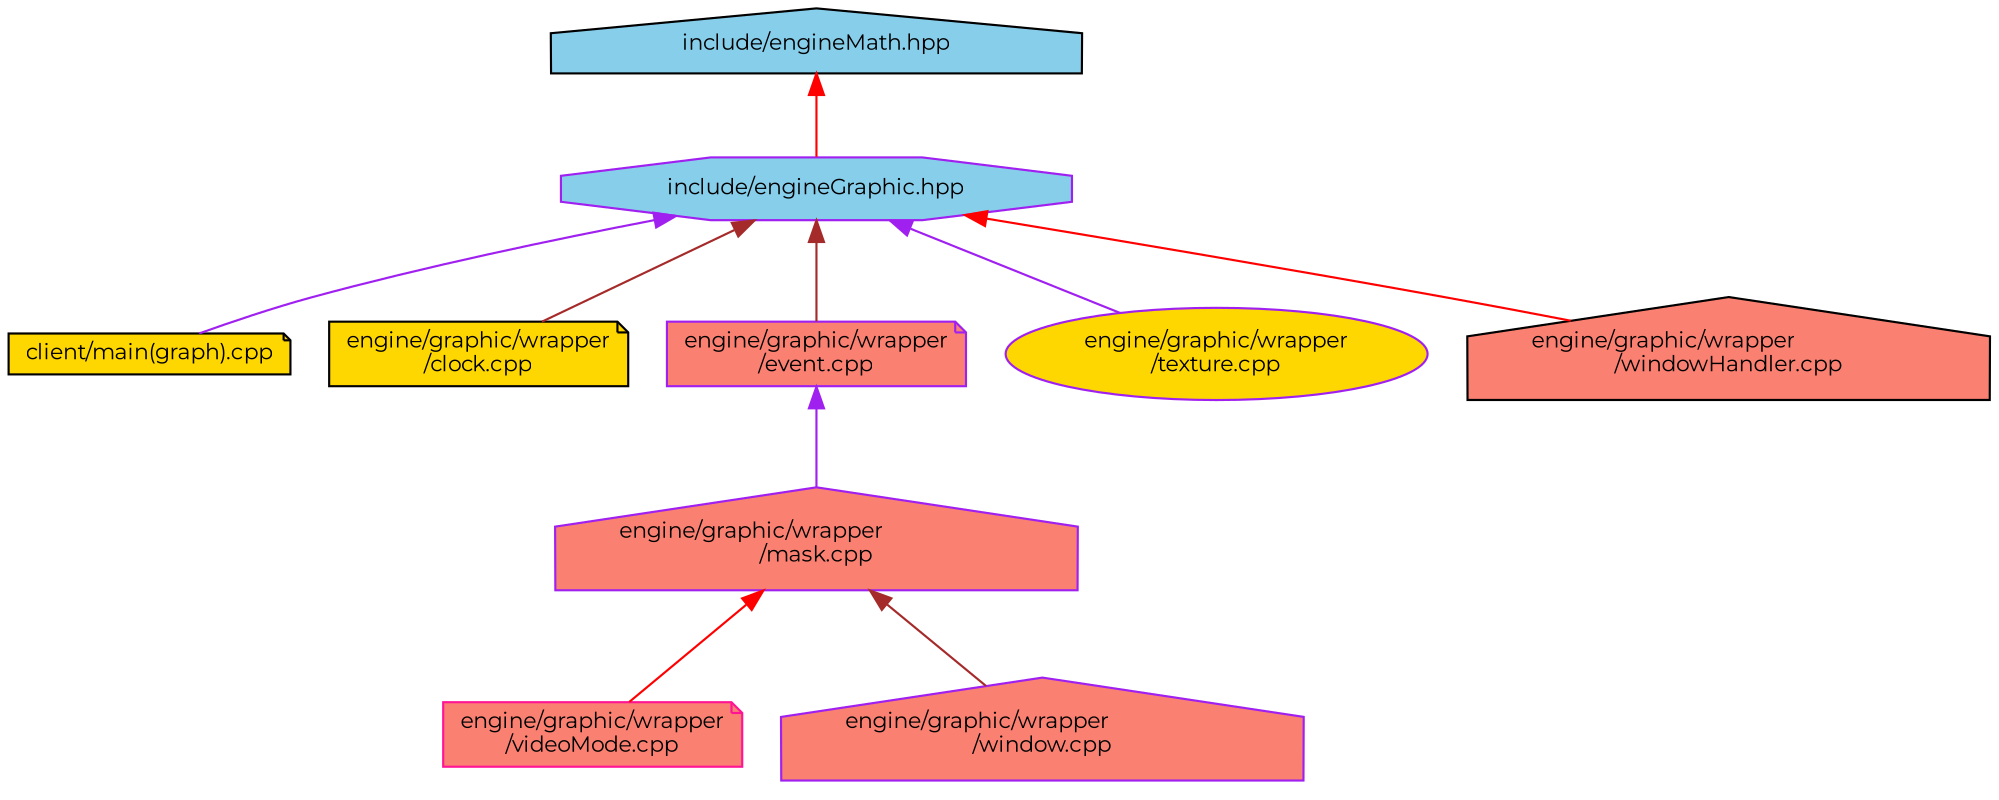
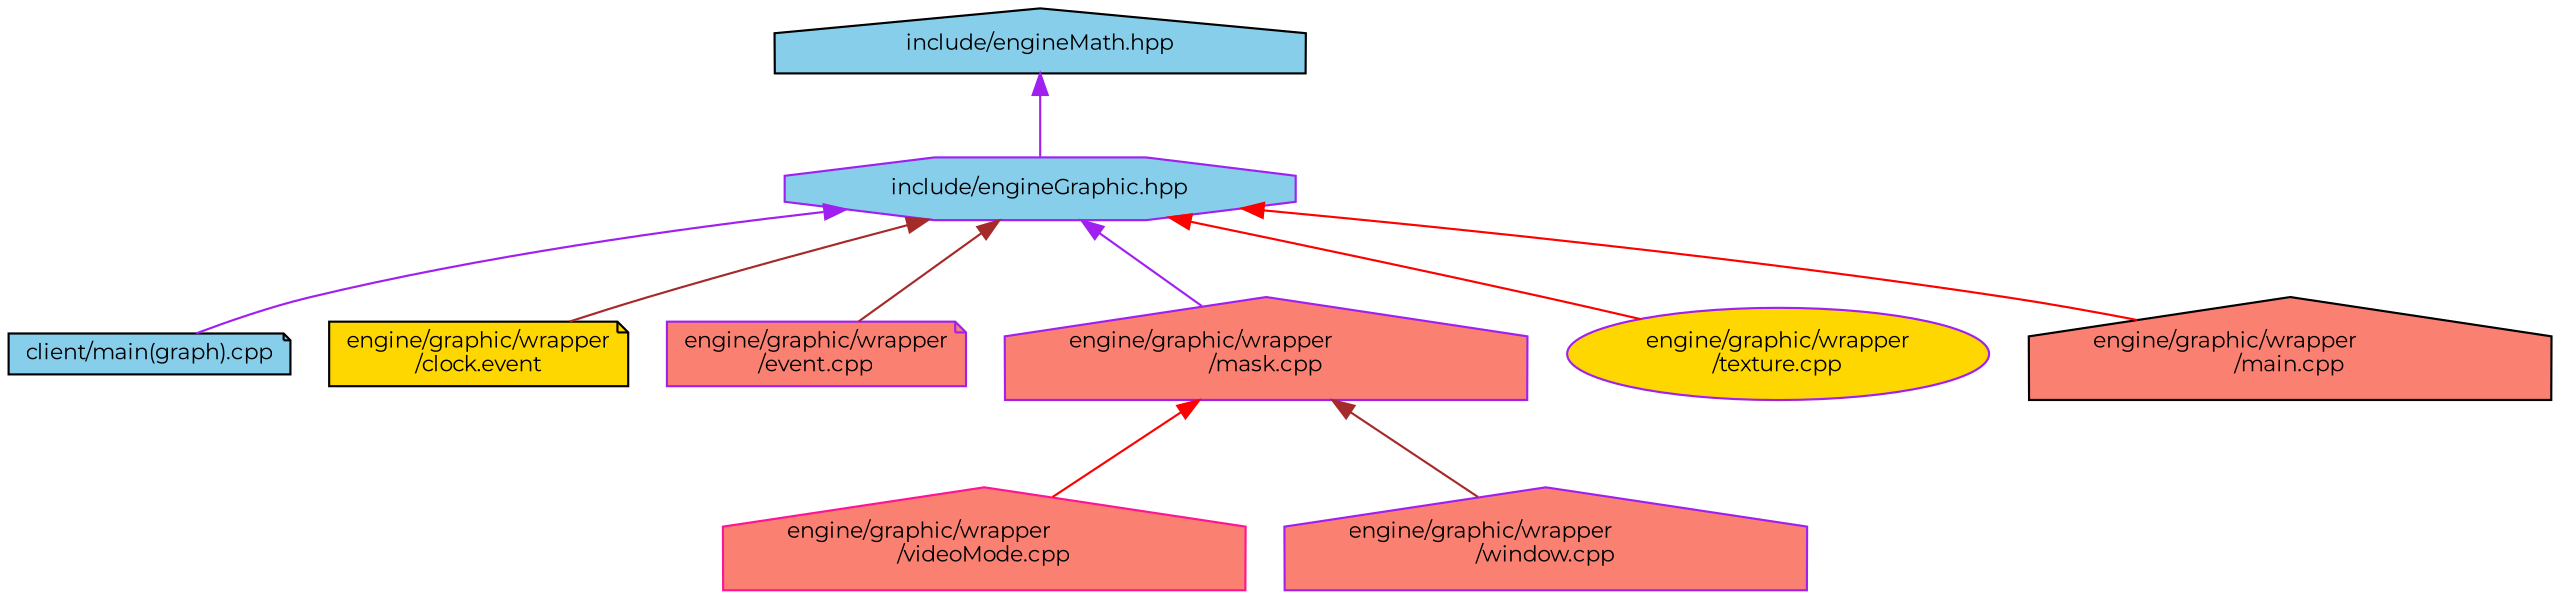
edge "include/engineGraphic.hpp" -> "include/engineMath.hpp": color red -> purple
edge "engine/graphic/wrapper /texture.cpp" -> "include/engineGraphic.hpp": color purple -> red
node "client/main(graph).cpp": fillcolor gold -> skyblue
node "engine/graphic/wrapper /clock.cpp": label "engine/graphic/wrapper /clock.cpp" -> "engine/graphic/wrapper /clock.event"
node "engine/graphic/wrapper /windowHandler.cpp": label "engine/graphic/wrapper /windowHandler.cpp" -> "engine/graphic/wrapper /main.cpp"
edge "engine/graphic/wrapper /mask.cpp" -> "engine/graphic/wrapper /event.cpp": now "engine/graphic/wrapper /mask.cpp" -> "include/engineGraphic.hpp"
node "engine/graphic/wrapper /videoMode.cpp": shape note -> house
